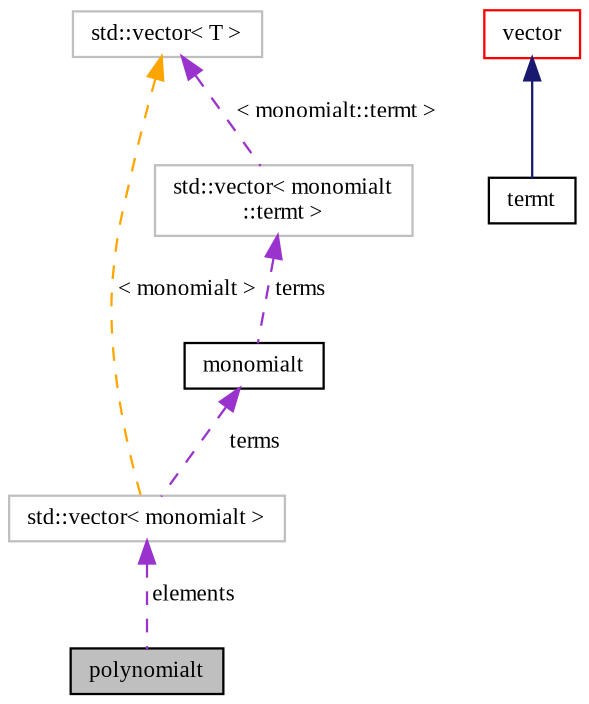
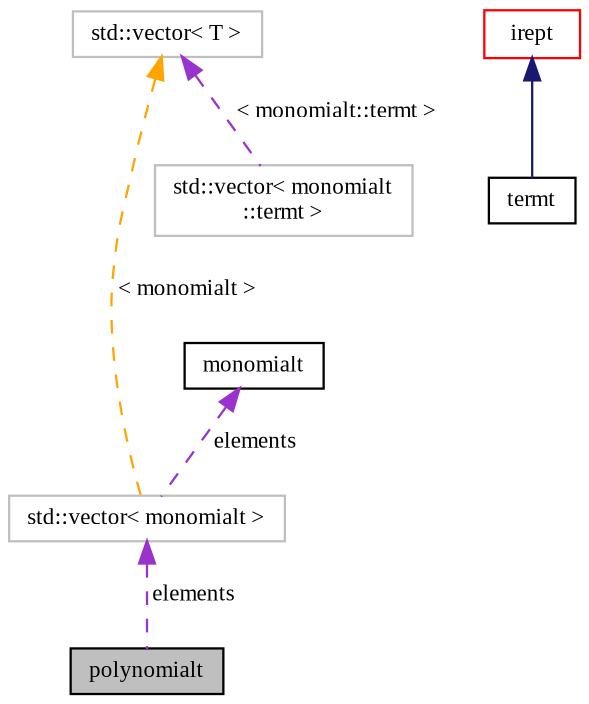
node "vector": label "vector" -> "irept"
edge "monomialt" -> "std::vector< monomialt ::termt >": removed, label "terms"
edge "std::vector< monomialt >" -> "monomialt": label " terms" -> " elements"
